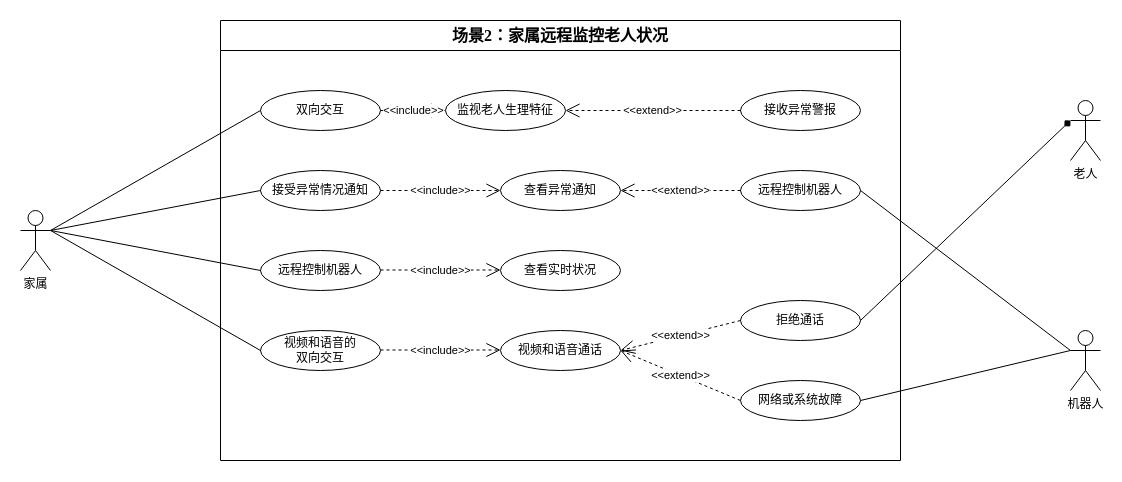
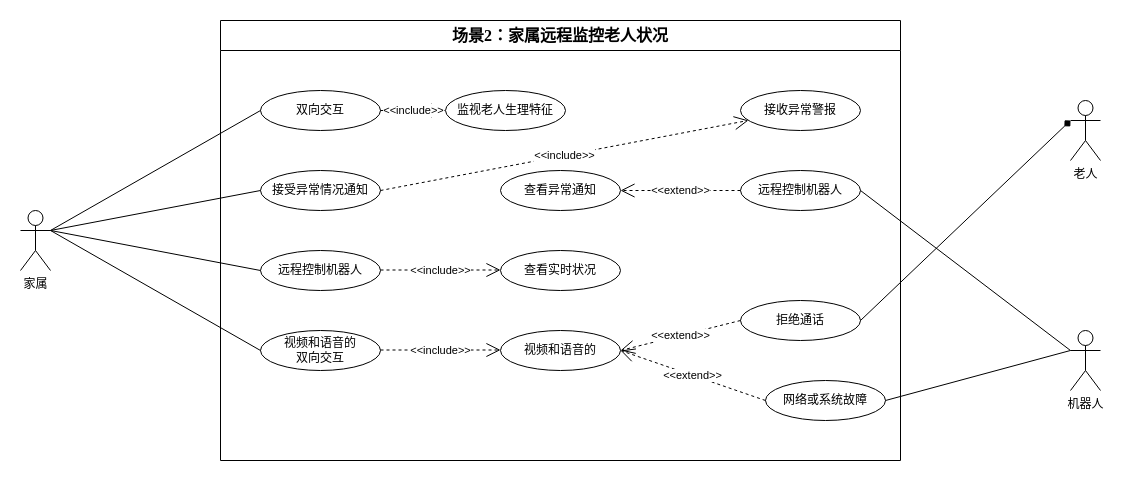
edge "接收异常警报" -> "监视老人生理特征": removed, label "<<extend>>"
edge "接受异常情况通知" -> "查看异常通知": now "接受异常情况通知" -> "接收异常警报"
node "视频和语音通话": label "视频和语音通话" -> "视频和语音的"
node "网络或系统故障": moved (801, 401) -> (826, 401)
